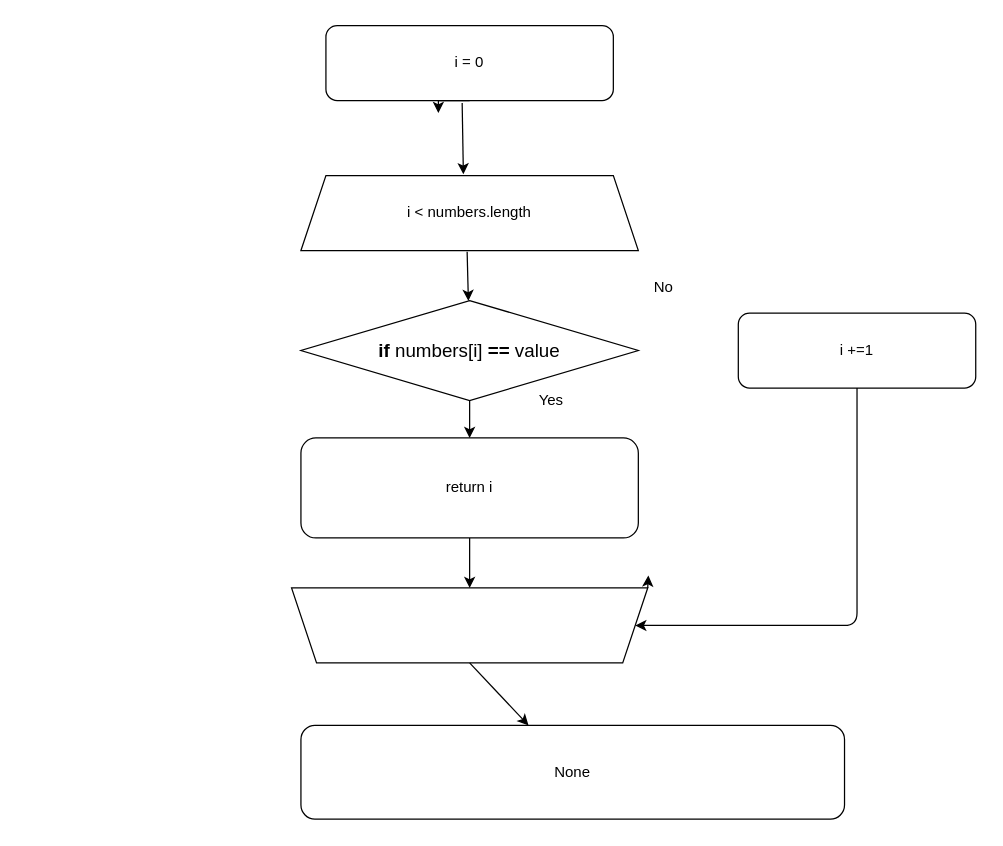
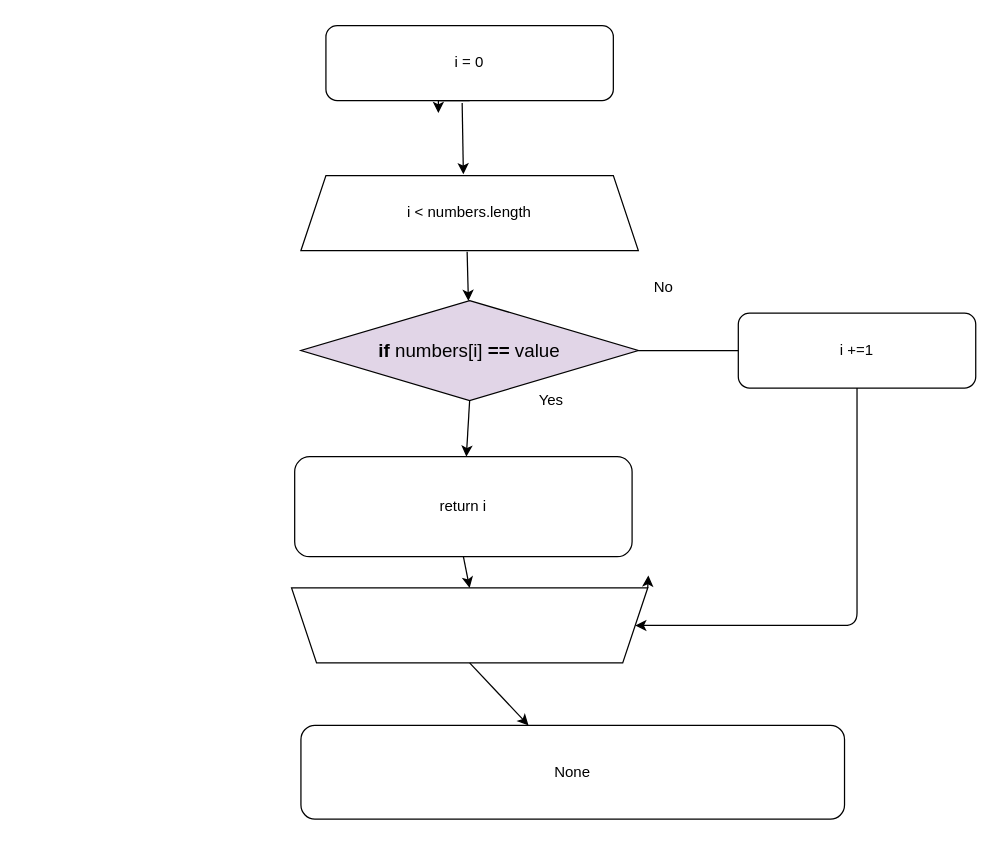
node "if numbers[i] == value": fillcolor #ffffff -> #e1d5e7
edge "if numbers[i] == value" -- "i +=1": added
node "return i": moved (469, 488) -> (463, 507)
